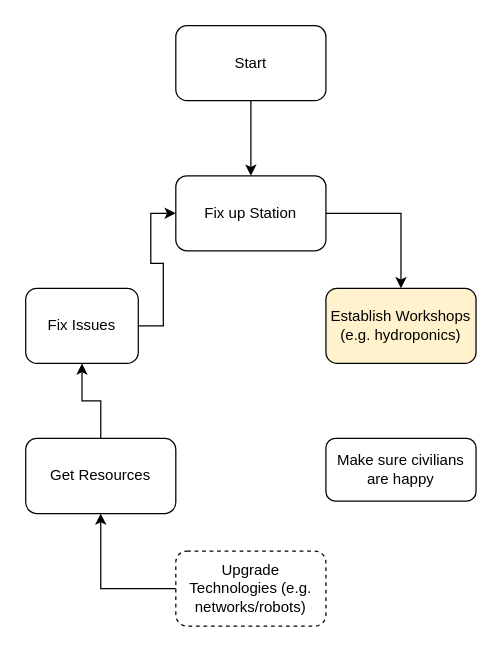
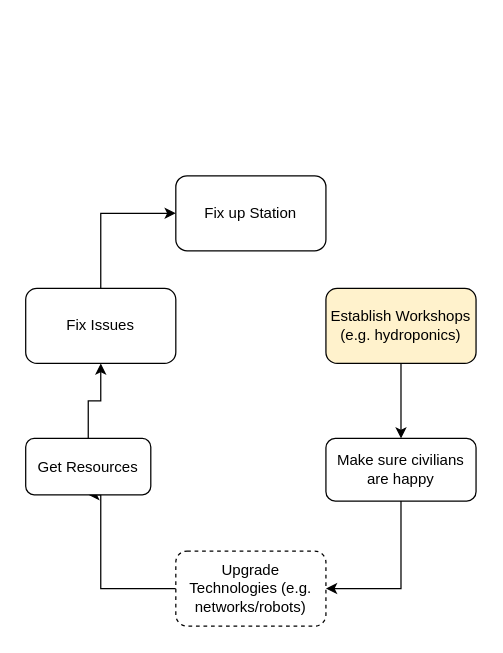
node "Start": removed
edge "Start" -> "Fix up Station": removed
edge "Fix up Station" -> "Establish Workshops (e.g. hydroponics)": removed
node "Fix Issues": size 113x75 -> 150x75
edge "Establish Workshops (e.g. hydroponics)" -> "Make sure civilians are happy": added
node "Get Resources": size 150x75 -> 125x56
edge "Make sure civilians are happy" -> "Upgrade Technologies (e.g. networks/robots)": added
